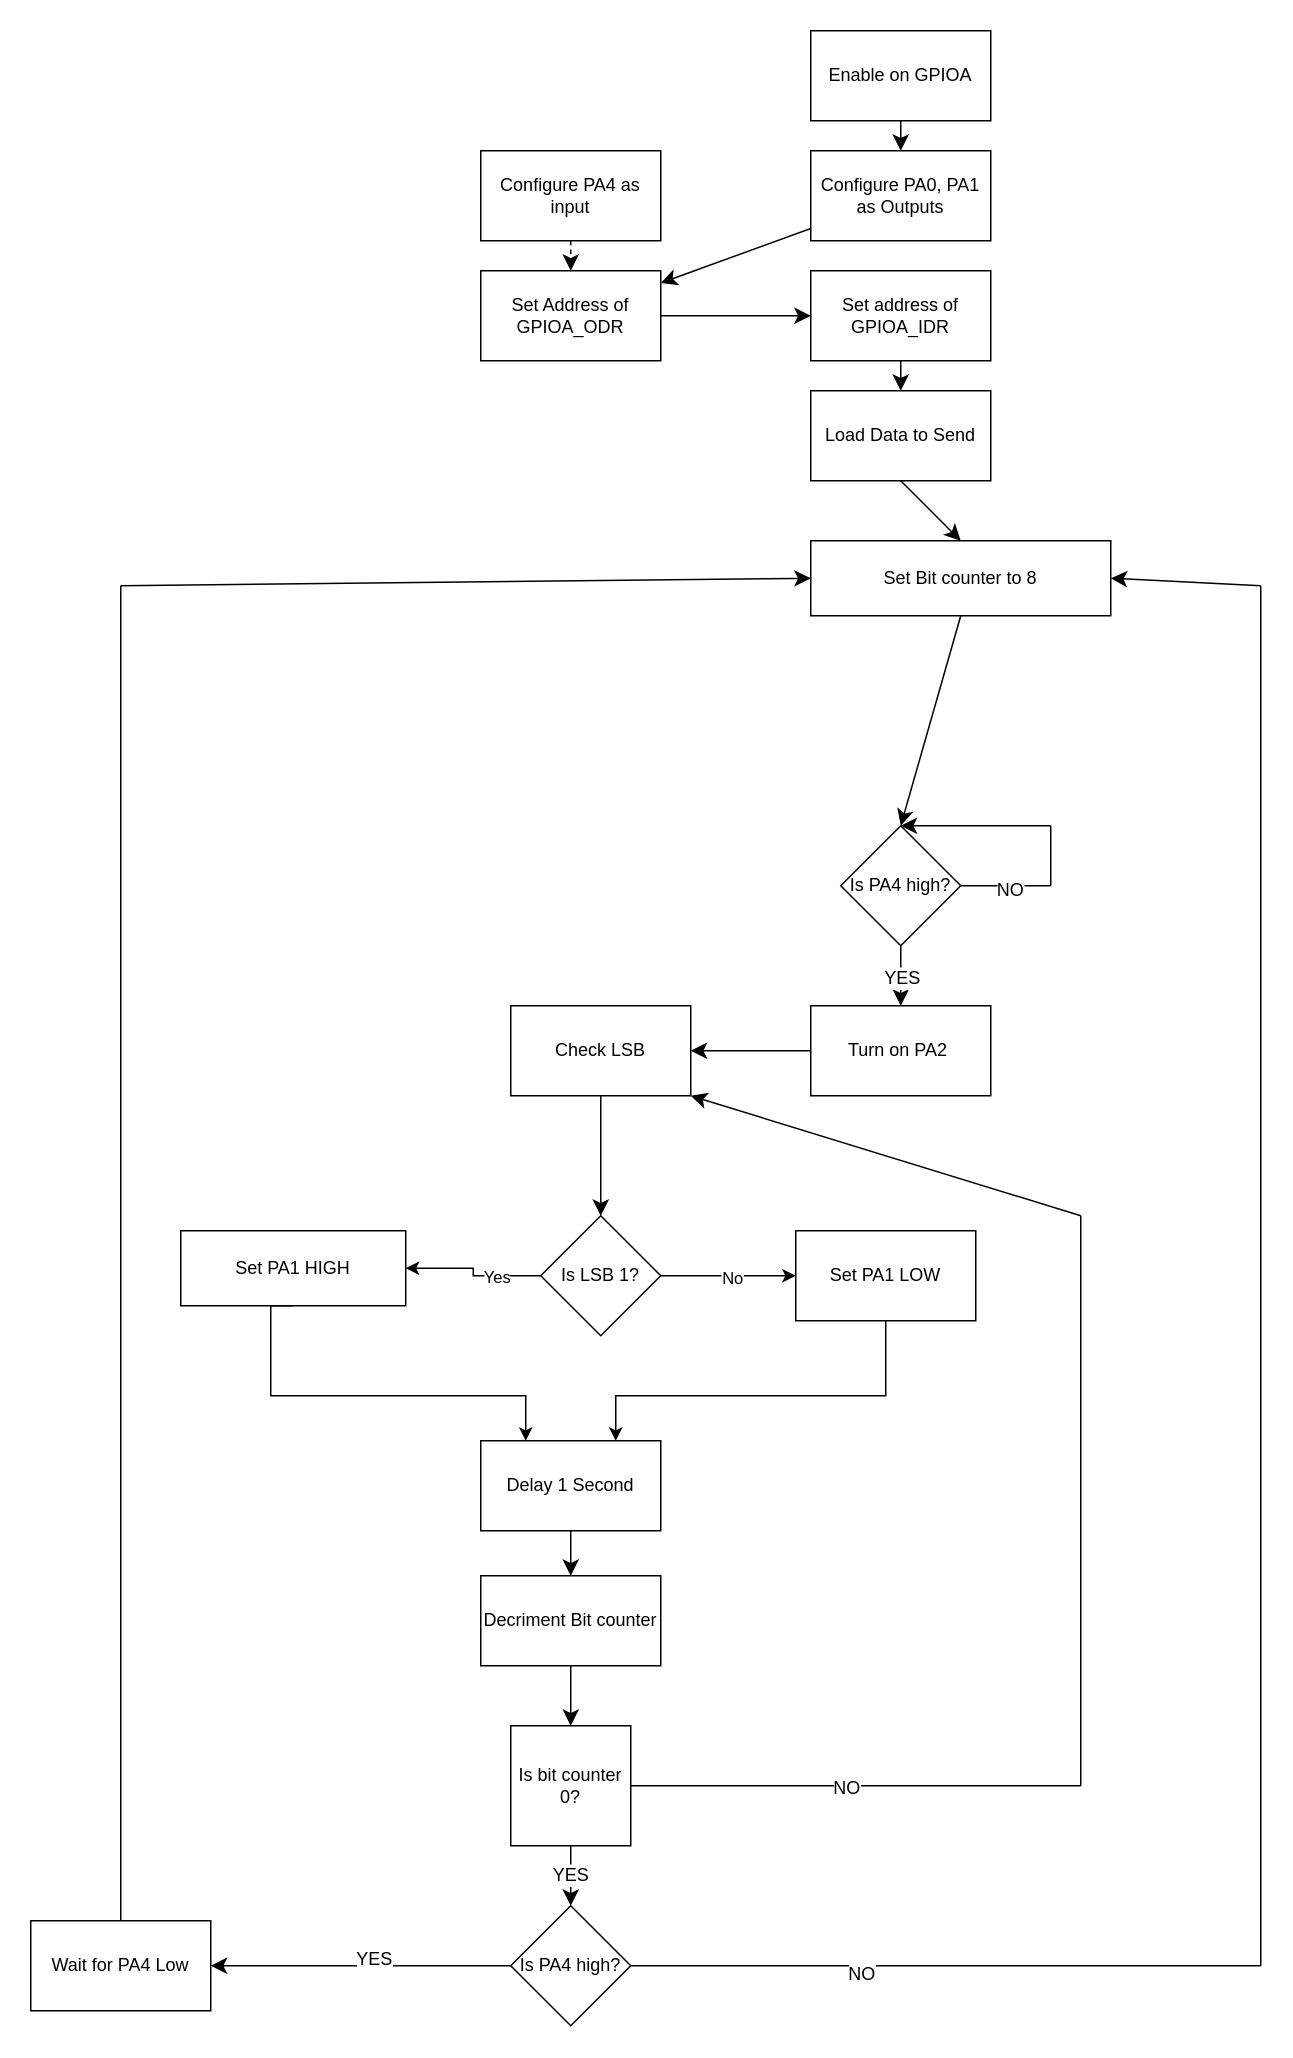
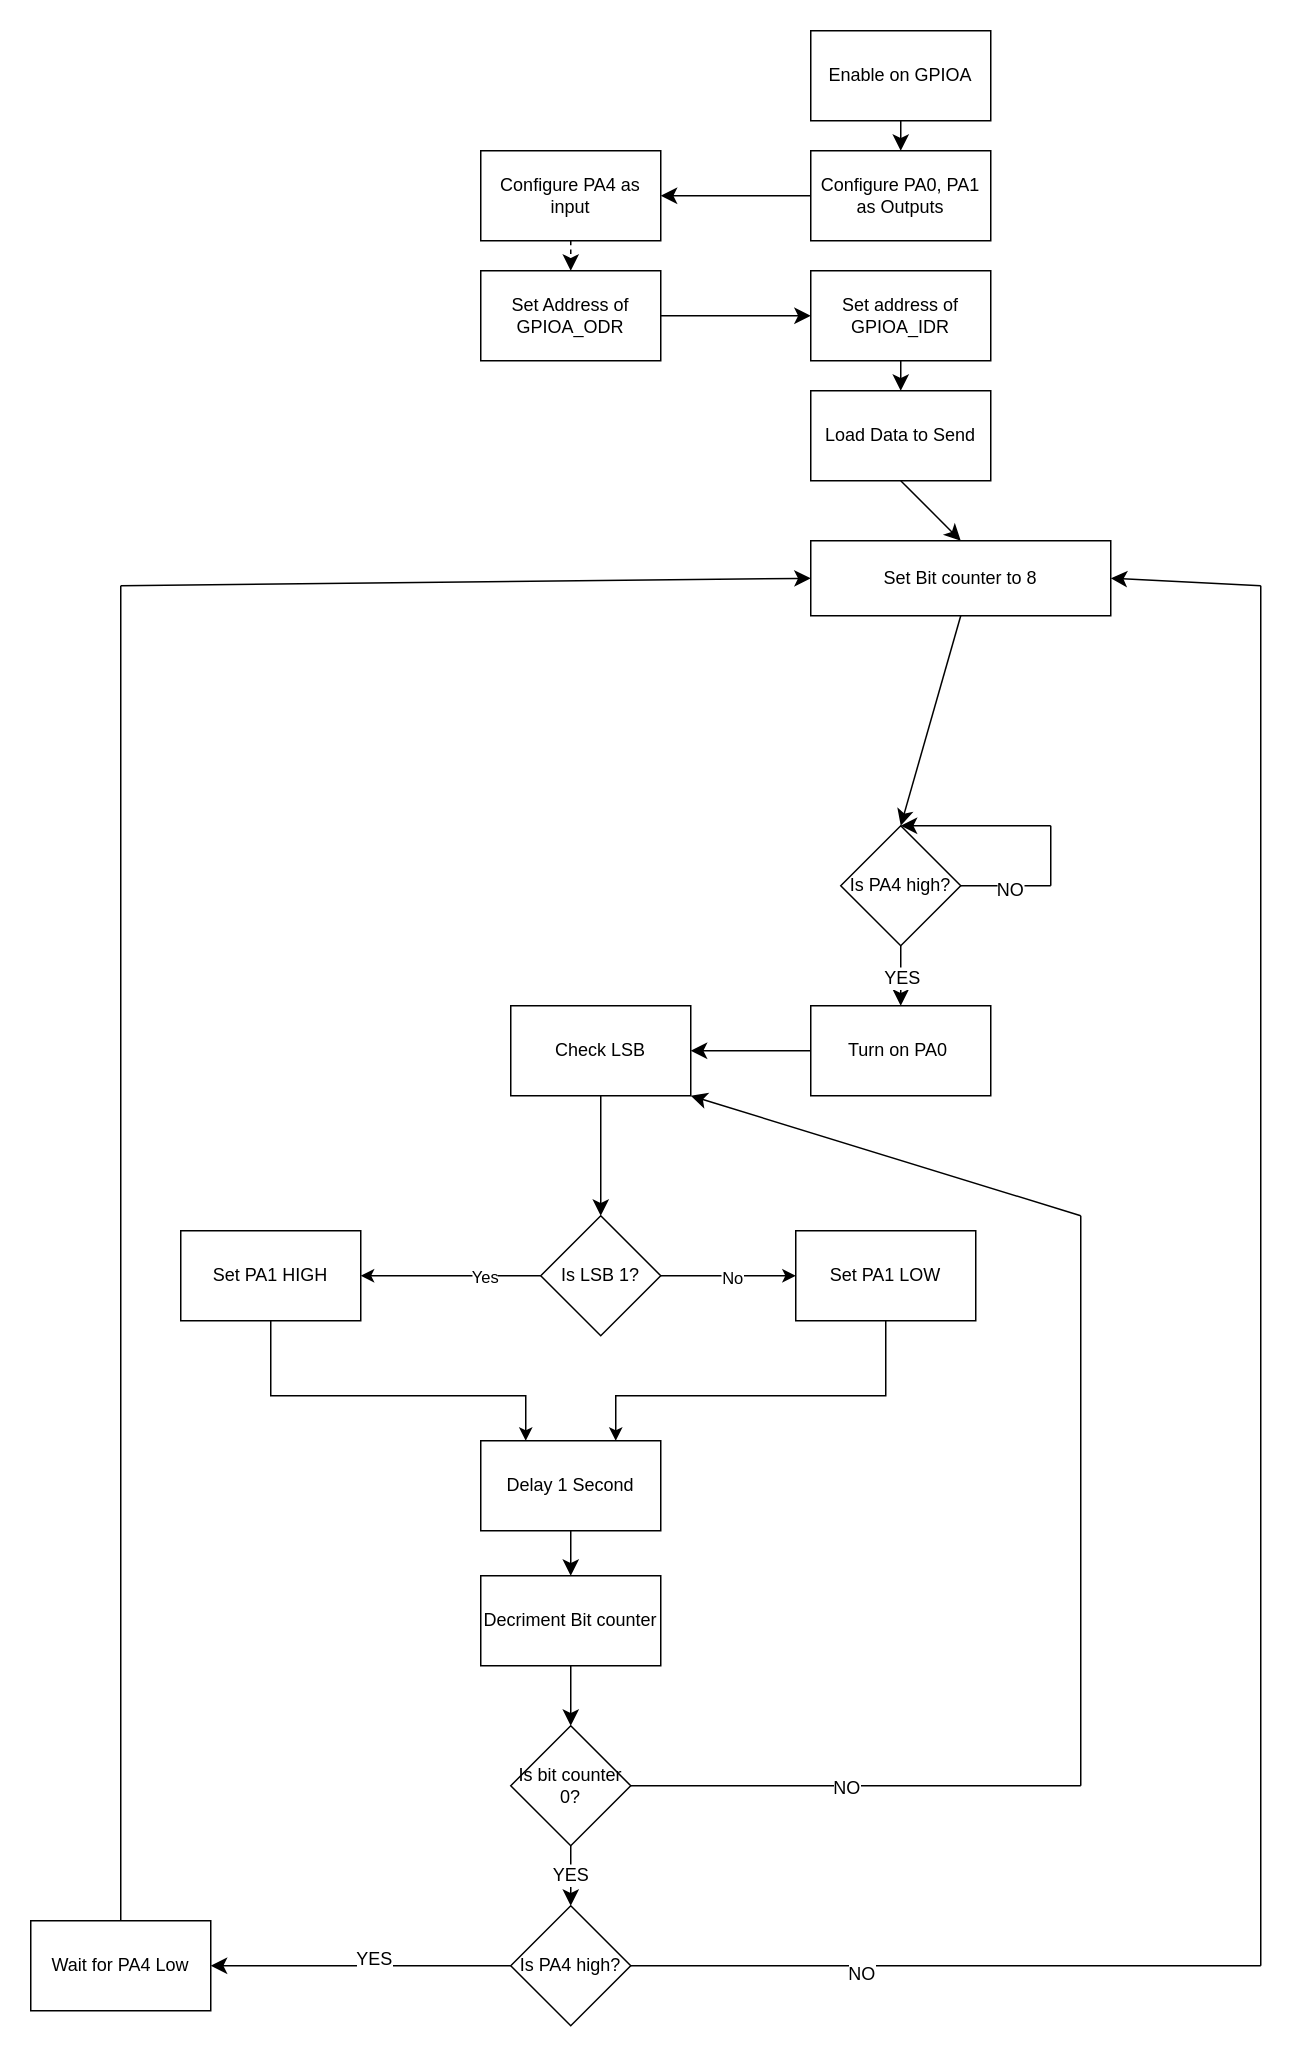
edge "Configure PA0, PA1 as Outputs" -> "Set Address of GPIOA_ODR": now "Configure PA0, PA1 as Outputs" -> "Configure PA4 as input"
node "Turn on PA2": label "Turn on PA2" -> "Turn on PA0"
node "Set PA1 HIGH": size 225x75 -> 180x90
node "Is bit counter 0?": shape rectangle -> diamond
